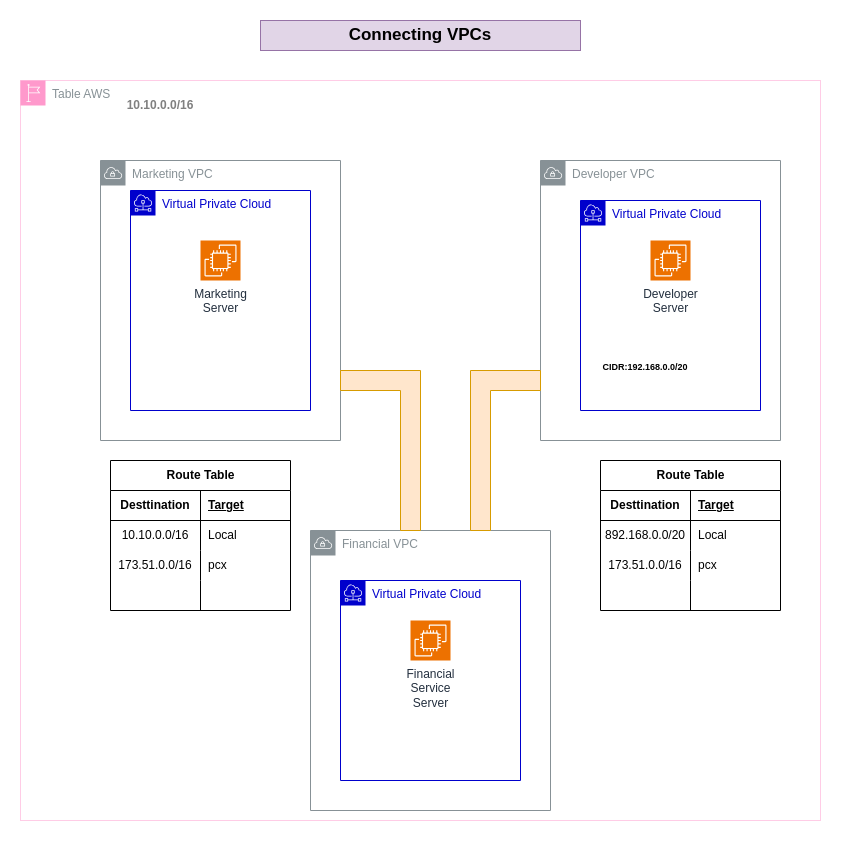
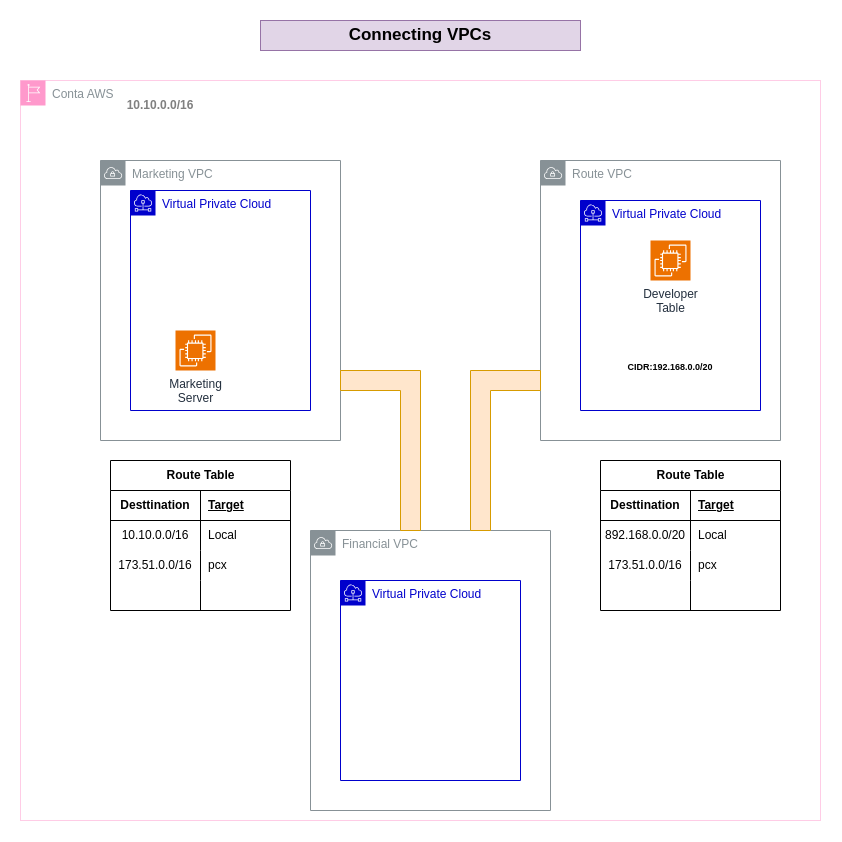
node "Table AWS": label "Table AWS" -> "Conta AWS"
node "Developer VPC": label "Developer VPC" -> "Route VPC"
node "Marketing Server": moved (221, 261) -> (196, 351)
node "Developer Server": label "Developer Server" -> "Developer Table"
node "CIDR:192.168.0.0/20": moved (646, 367) -> (671, 367)
node "Financial Service Server": removed
